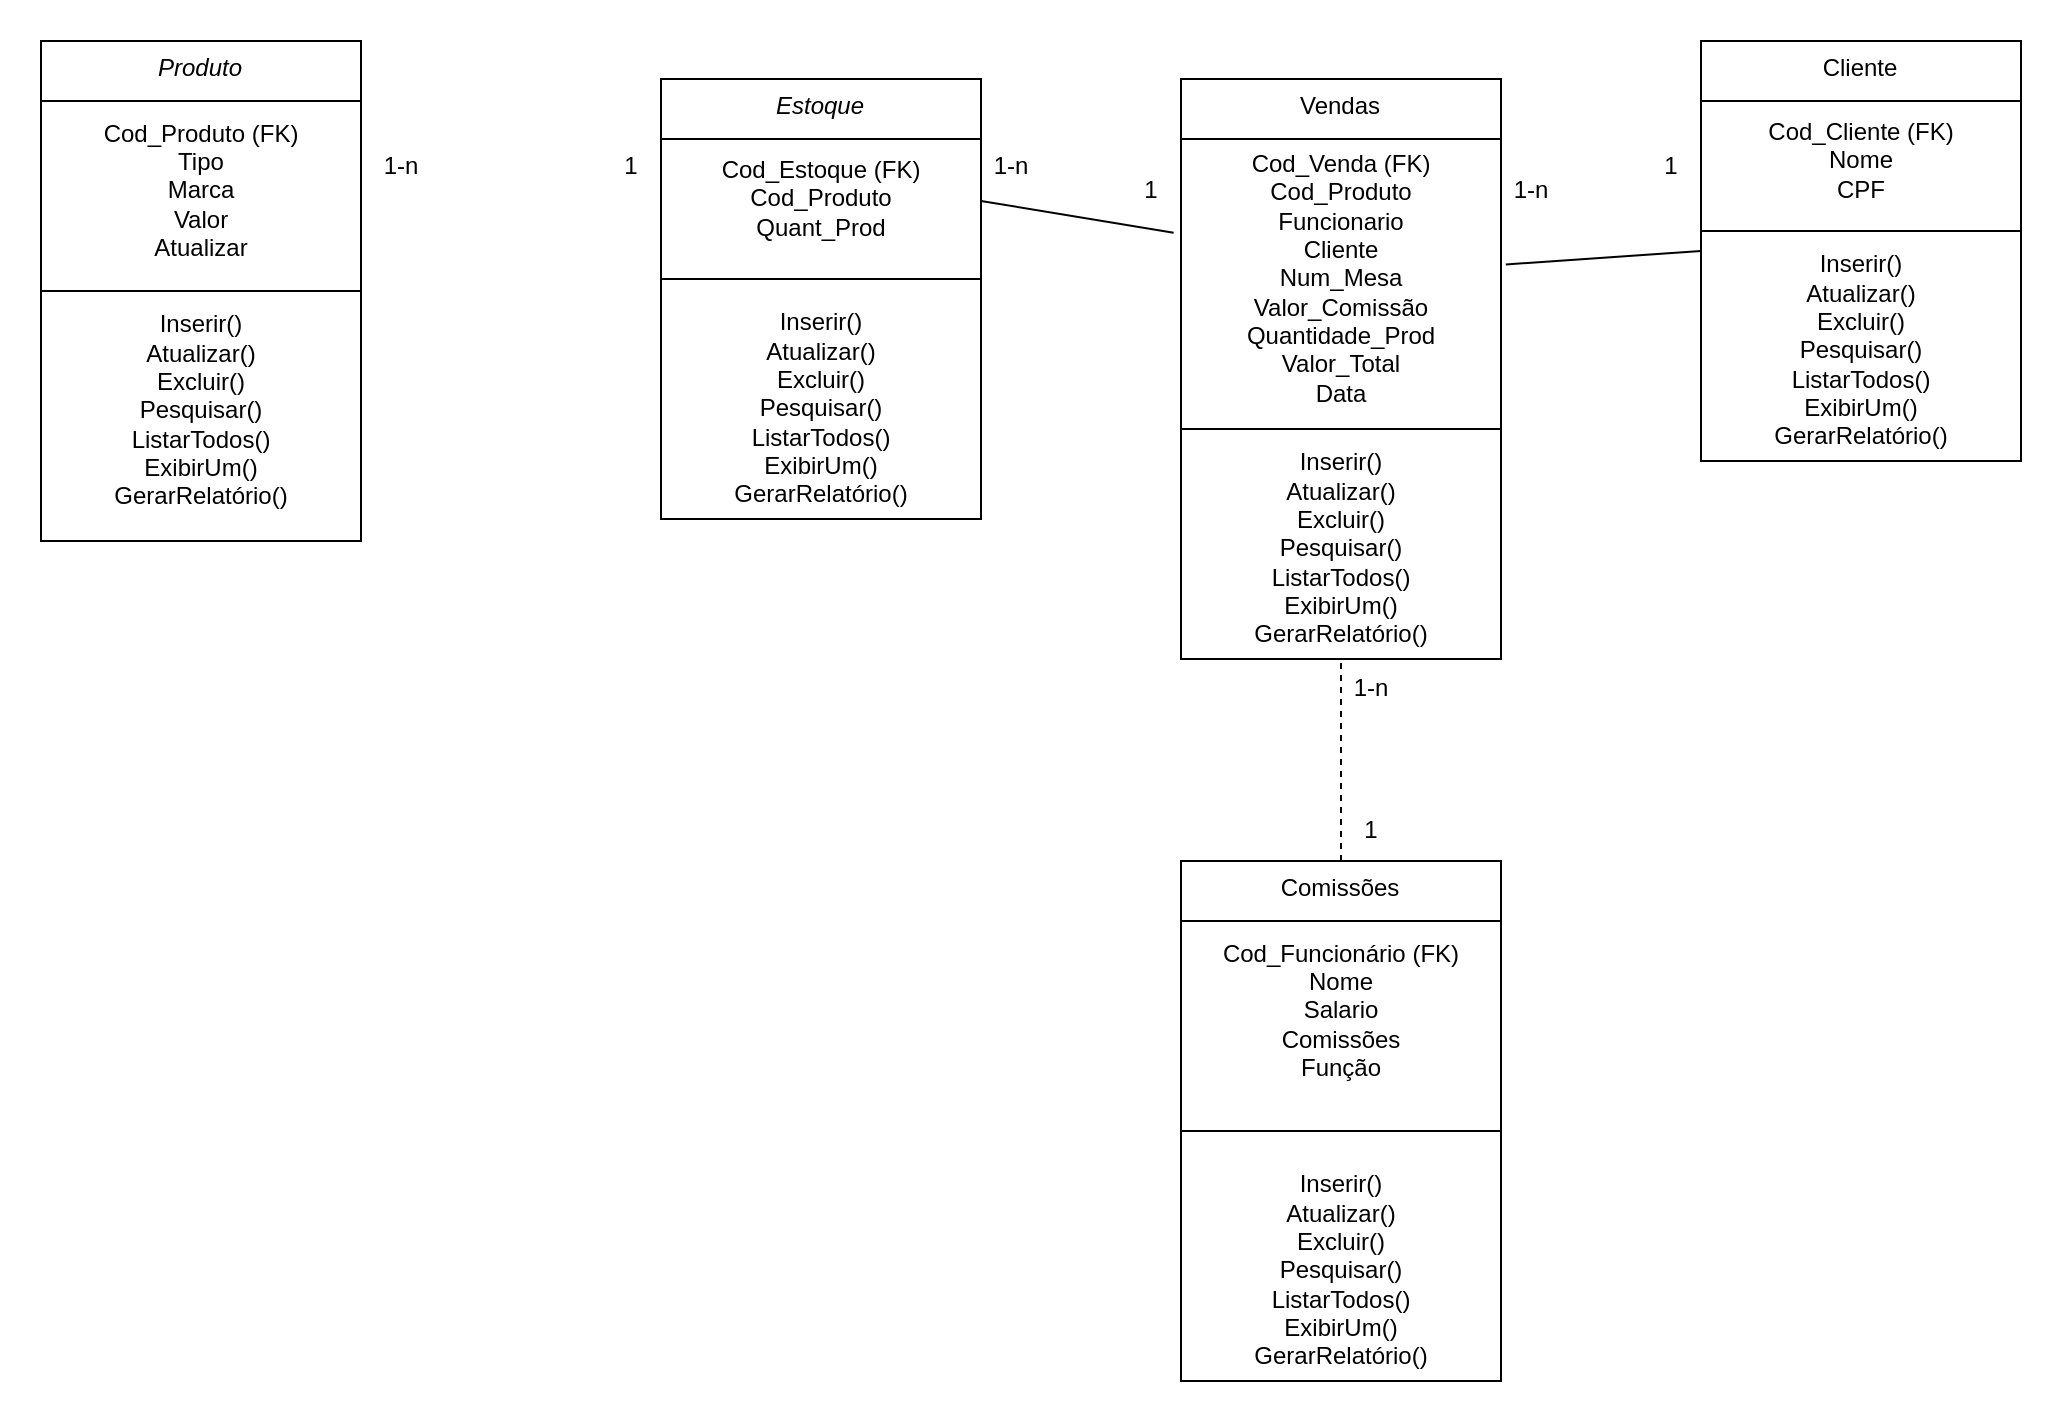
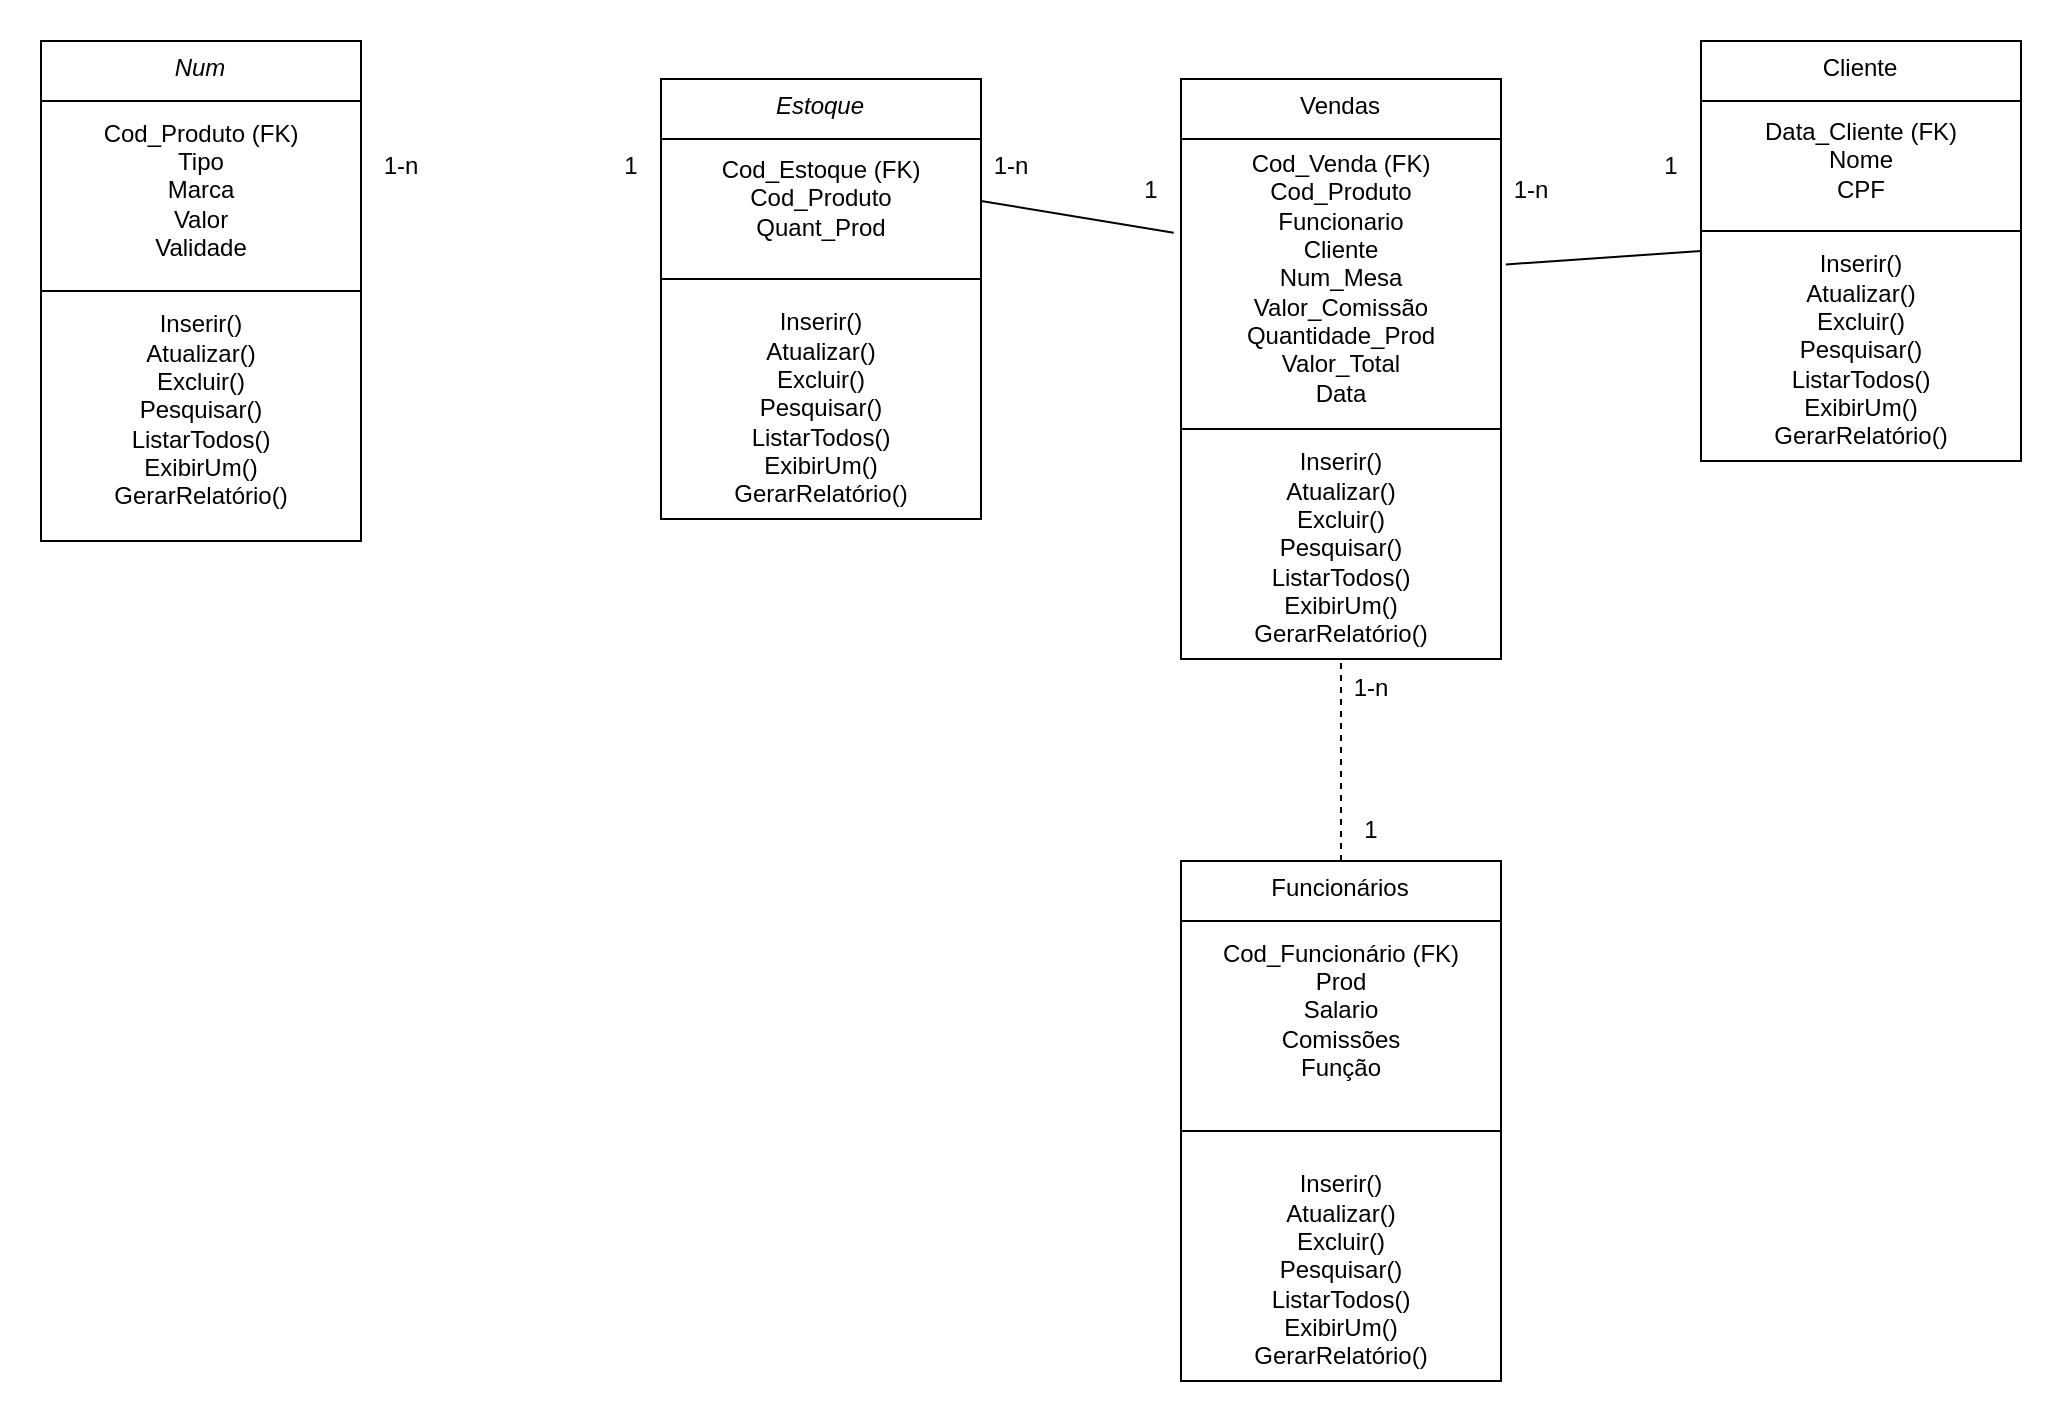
node "Produto": label "Produto" -> "Num"
node "Cod_Cliente (FK) Nome CPF": label "Cod_Cliente (FK) Nome CPF" -> "Data_Cliente (FK) Nome CPF"
node "Cod_Produto (FK) Tipo Marca Valor Atualizar": label "Cod_Produto (FK) Tipo Marca Valor Atualizar" -> "Cod_Produto (FK) Tipo Marca Valor Validade"
node "Comissões": label "Comissões" -> "Funcionários"
node "Cod_Funcionário (FK) Nome Salario Comissões Função": label "Cod_Funcionário (FK) Nome Salario Comissões Função" -> "Cod_Funcionário (FK) Prod Salario Comissões Função"
